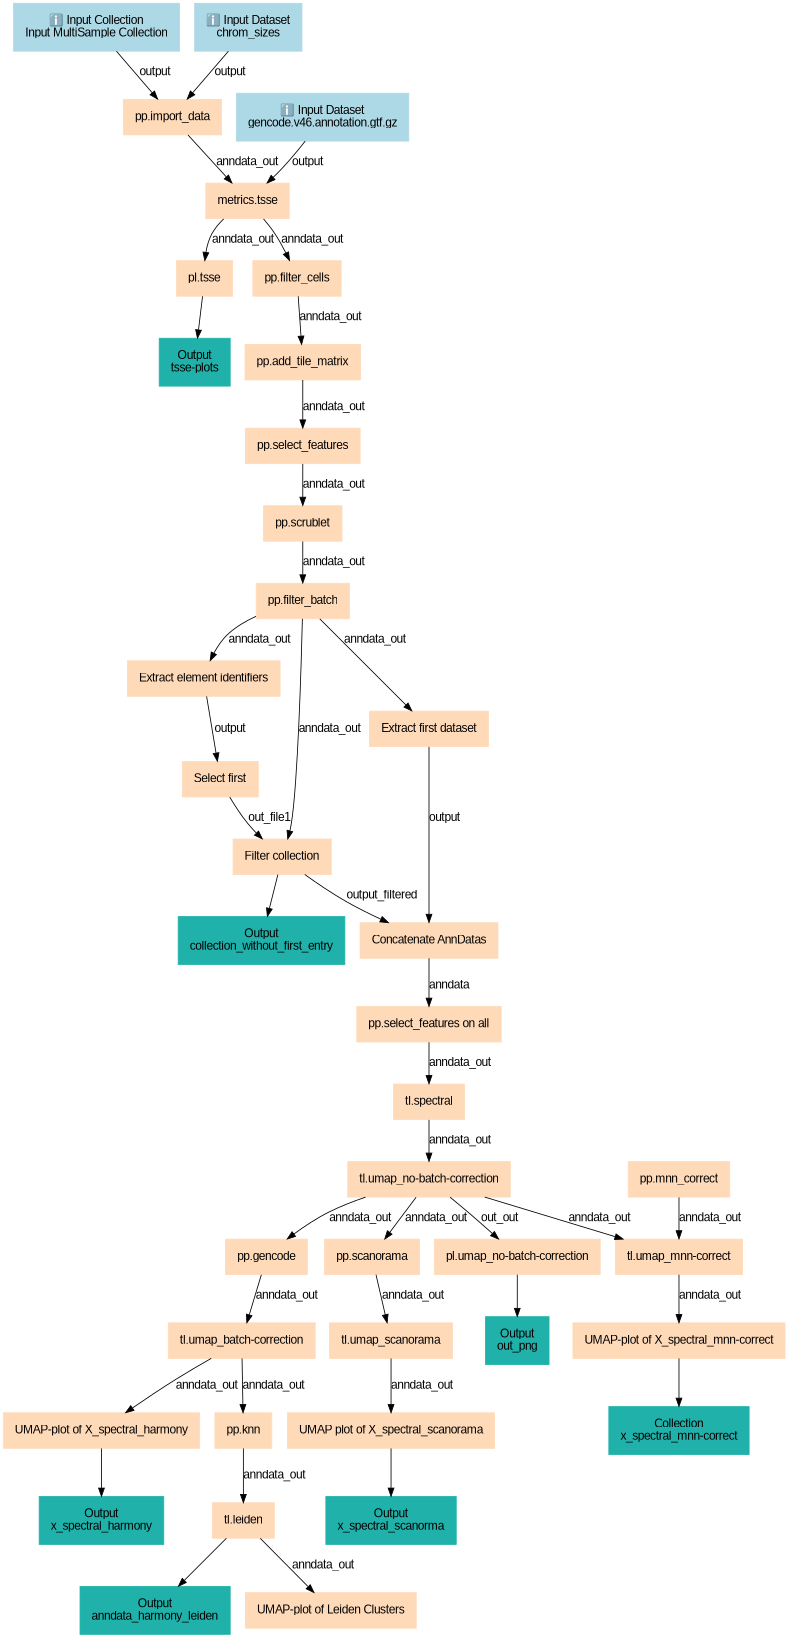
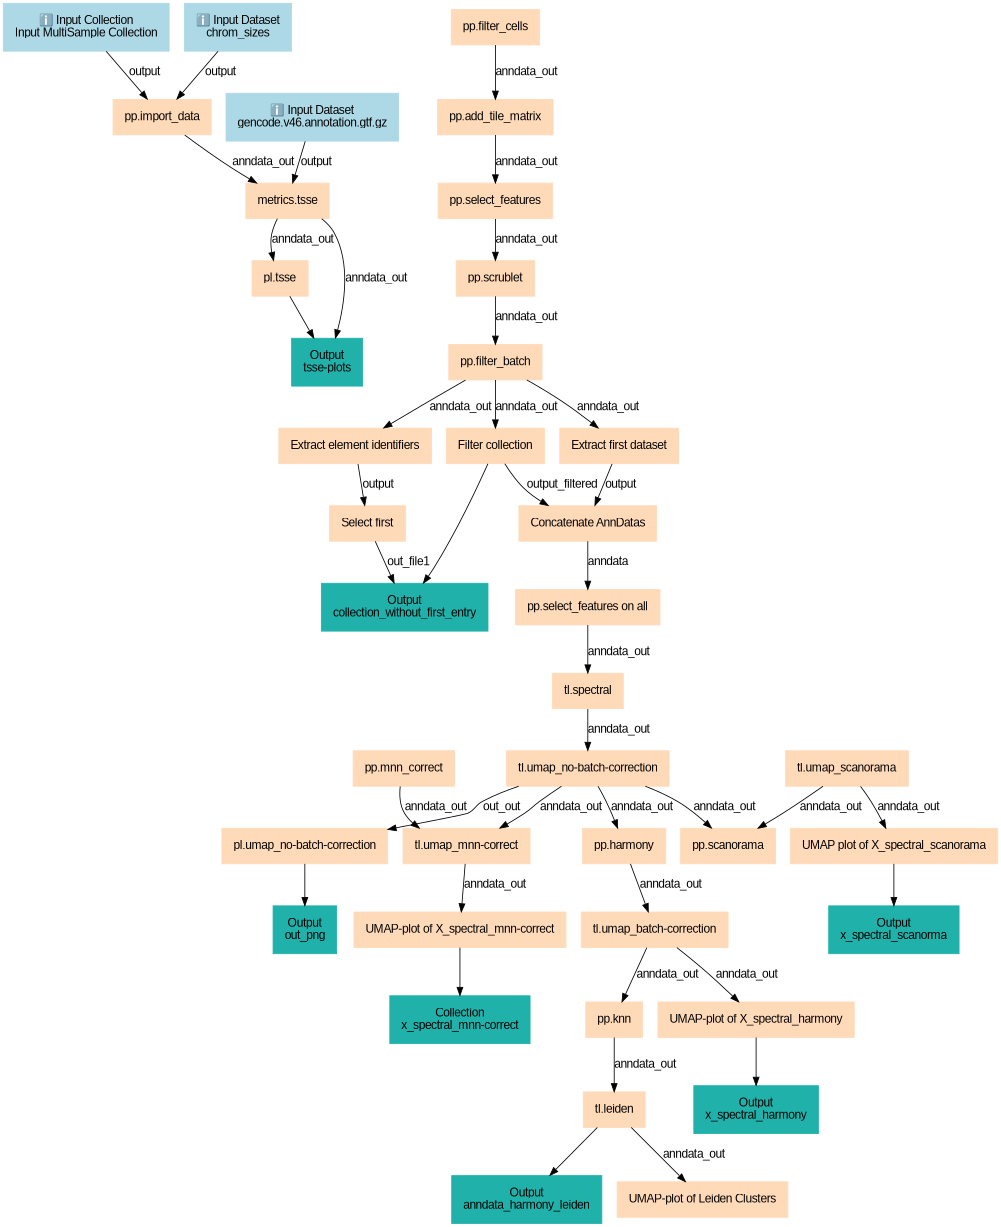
edge "metrics.tsse" -> "pp.filter_cells": now "metrics.tsse" -> "Output tsse-plots"
edge "Select first" -> "Filter collection": now "Select first" -> "Output collection_without_first_entry"
node "pp.gencode": label "pp.gencode" -> "pp.harmony"
edge "pp.scanorama" -> "tl.umap_scanorama": reversed
